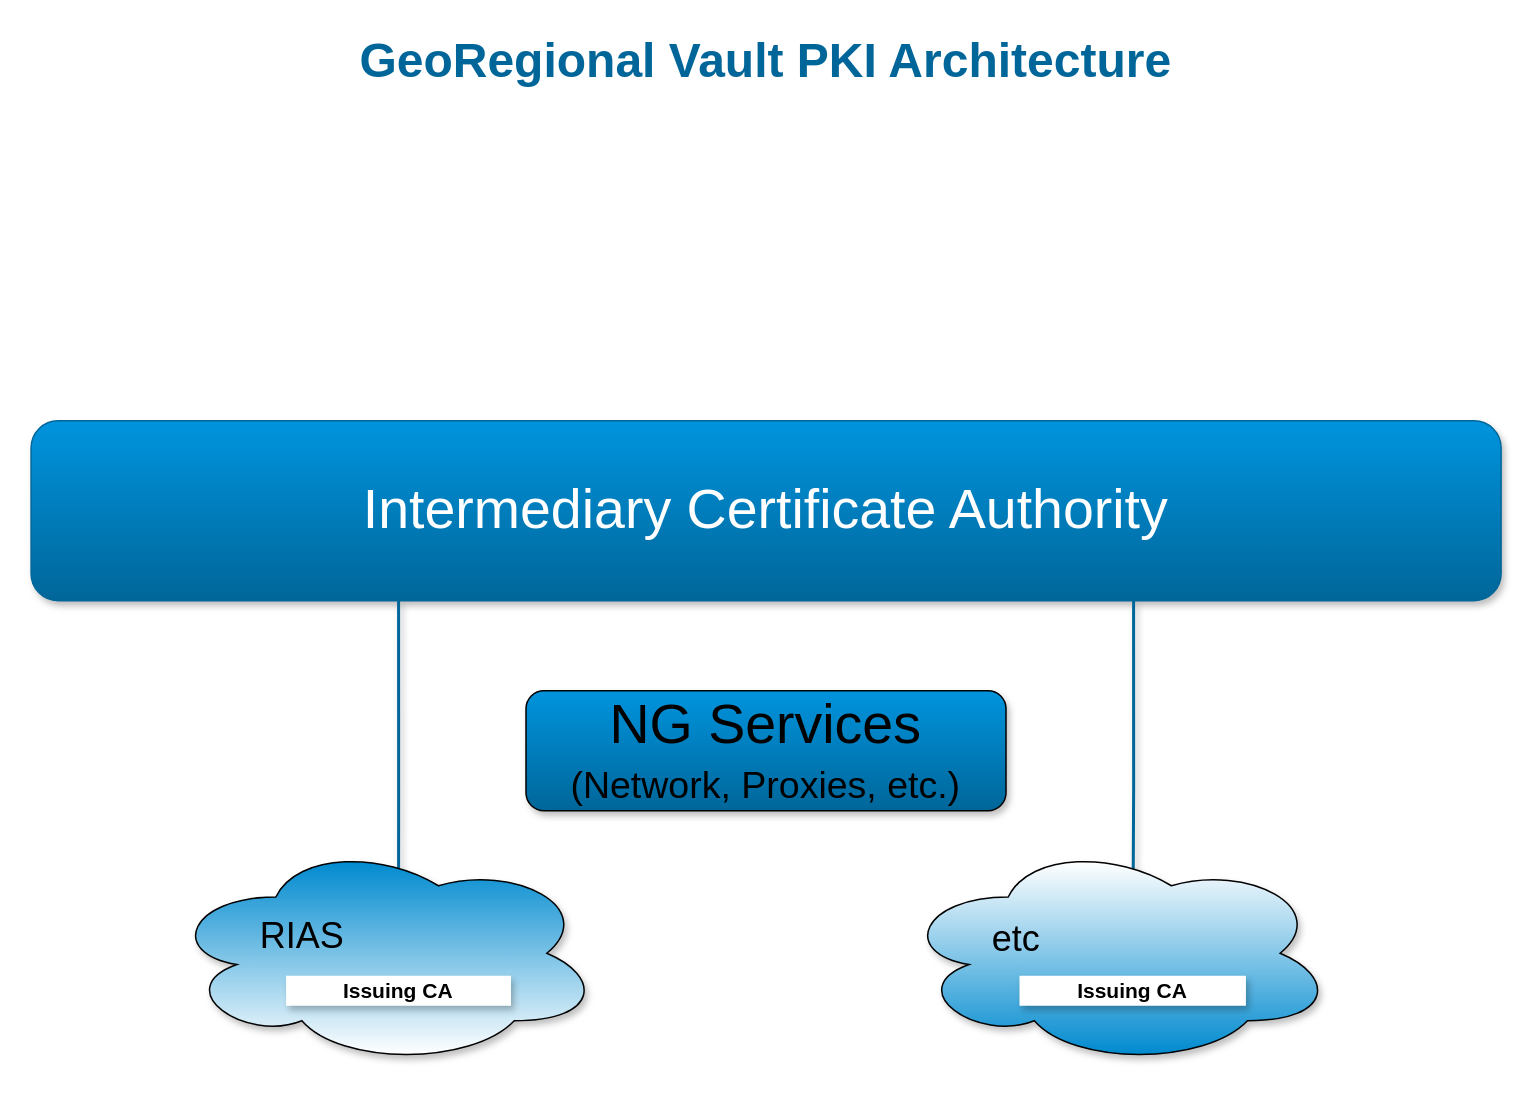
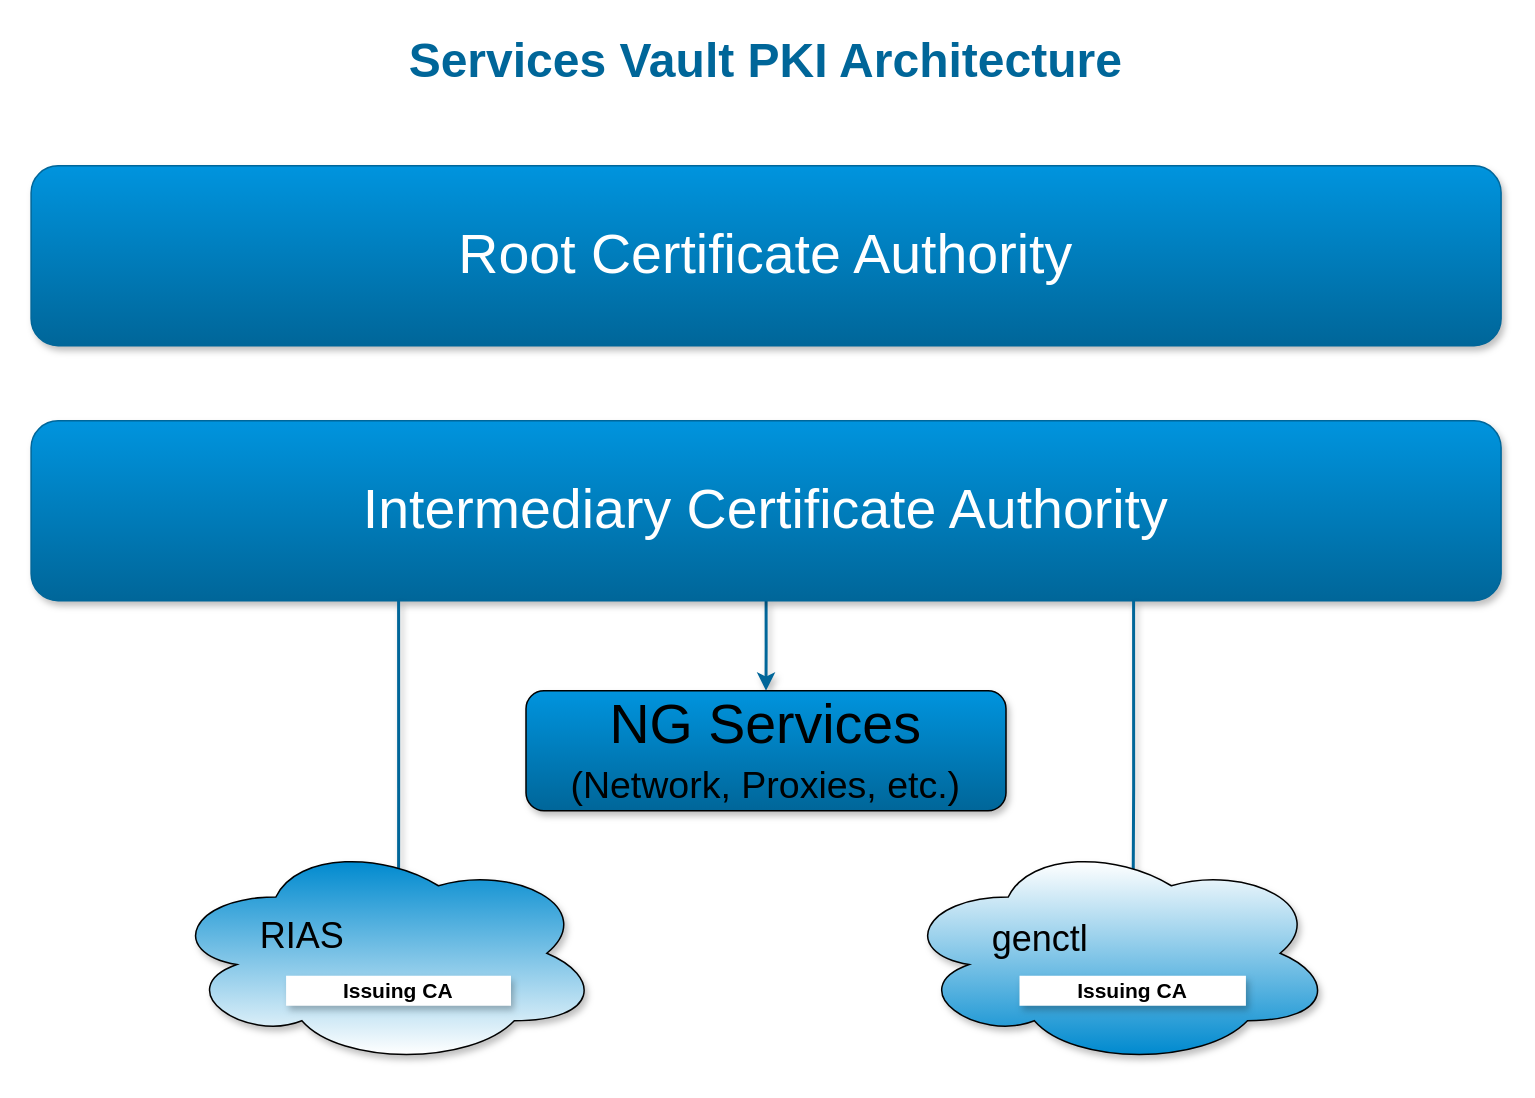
node "GeoRegional Vault PKI Architecture": label "GeoRegional Vault PKI Architecture" -> "Services Vault PKI Architecture"
node "Root Certificate Authority": added
edge "Intermediary Certificate Authority" -> "NG Services (Network, Proxies, etc.)": added
node "etc": label "etc" -> "genctl"
